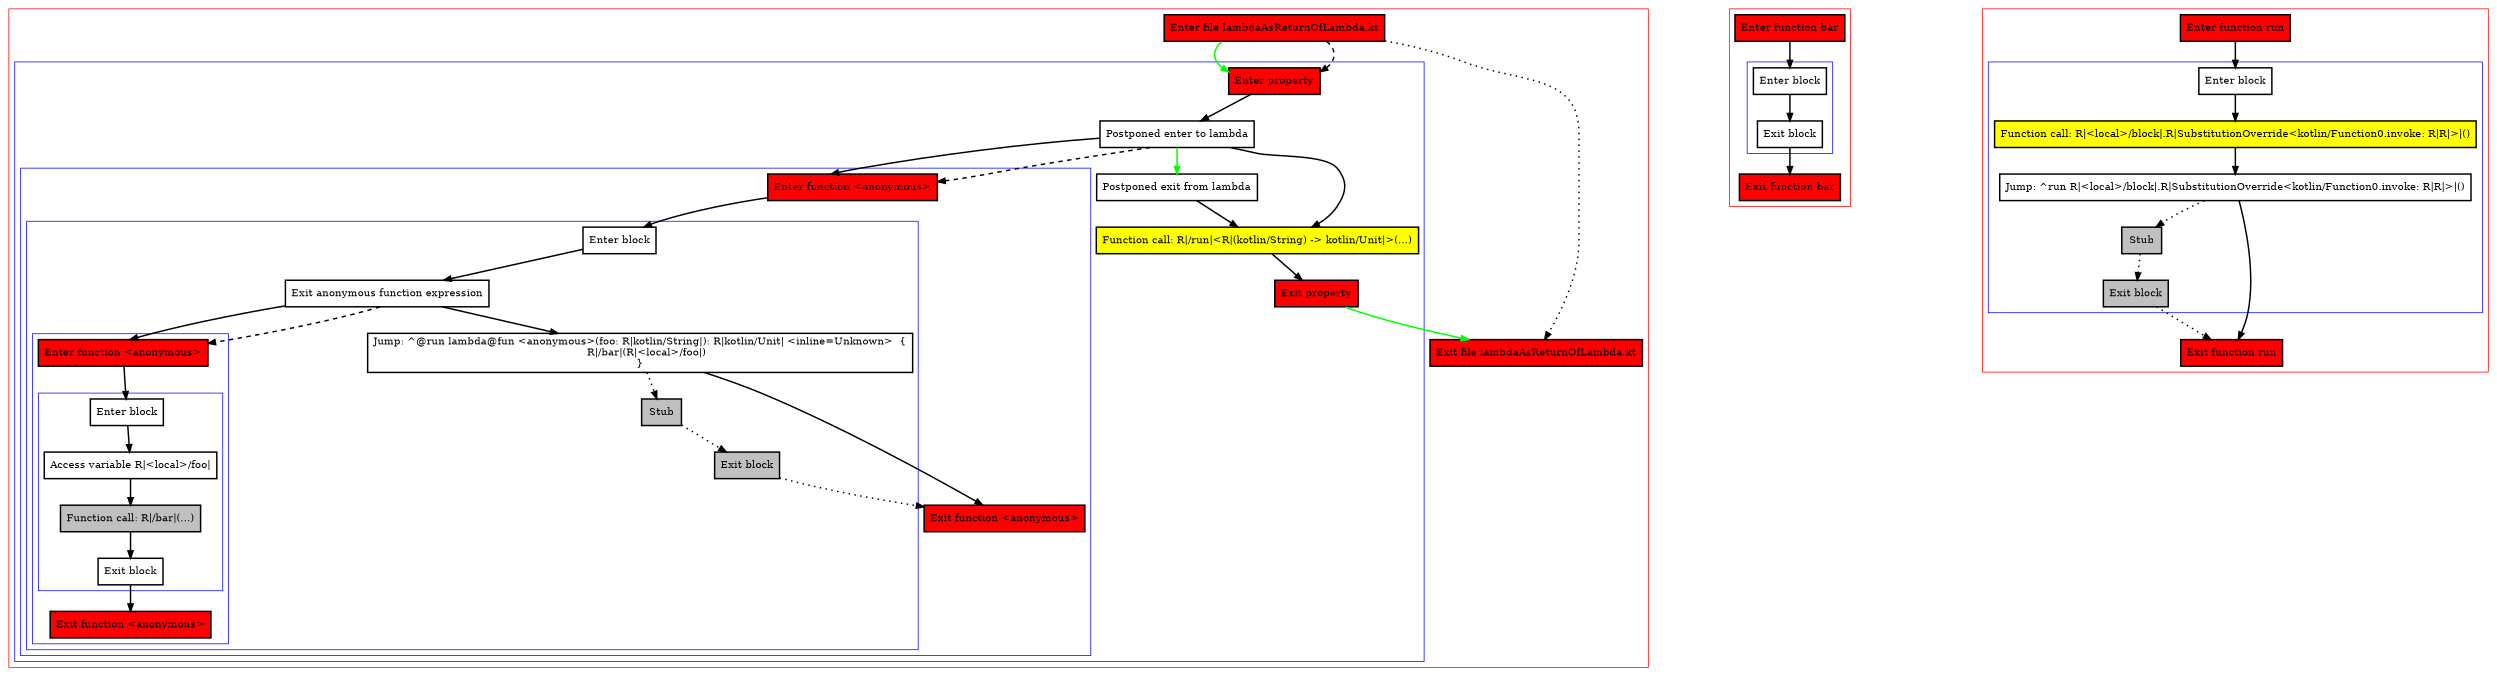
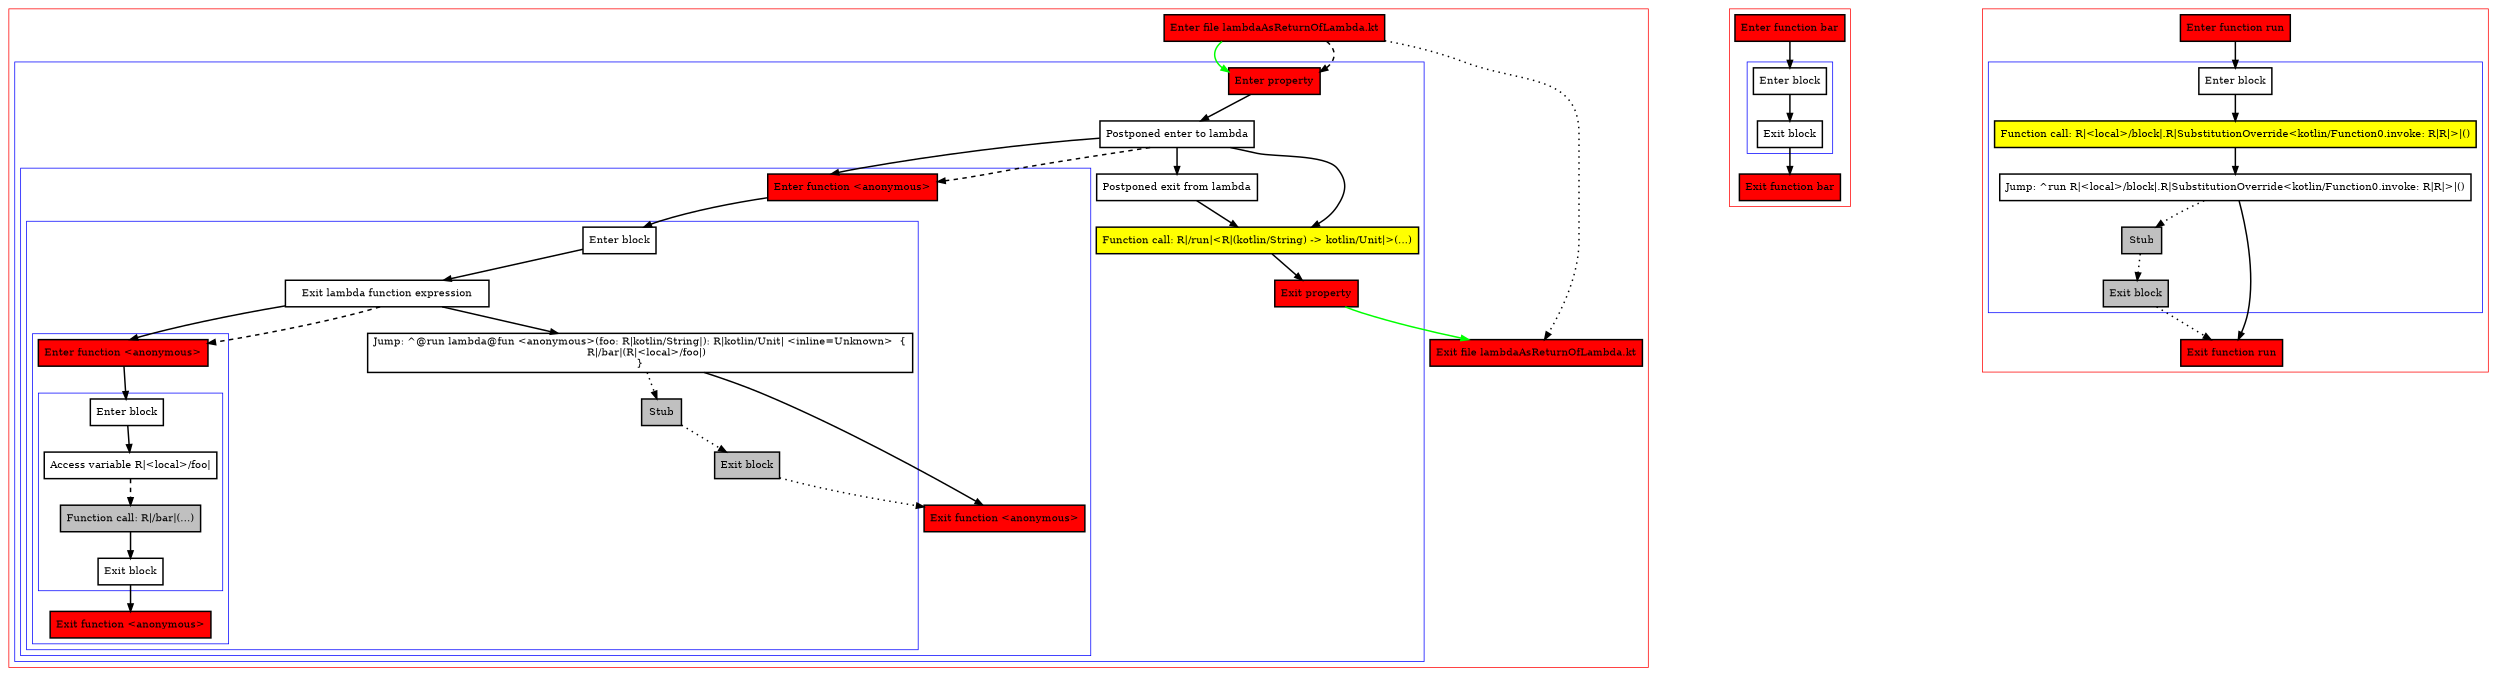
edge "Postponed enter to lambda" -> "Postponed exit from lambda": color green -> black
node "Exit anonymous function expression": label "Exit anonymous function expression" -> "Exit lambda function expression"
edge "Access variable R|<local>/foo|" -> "Function call: R|/bar|(...)": style solid -> dashed
